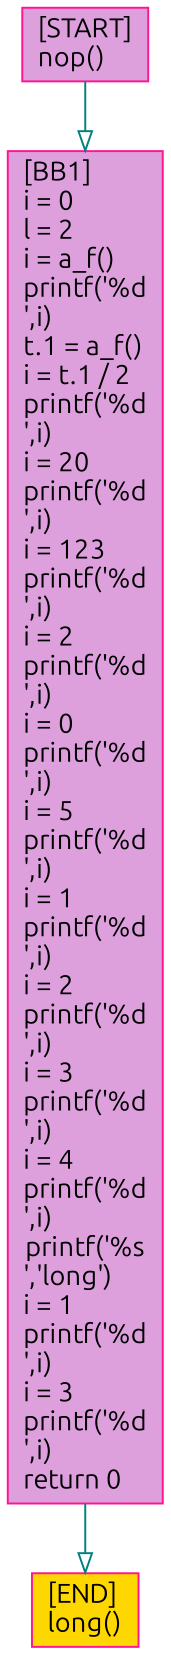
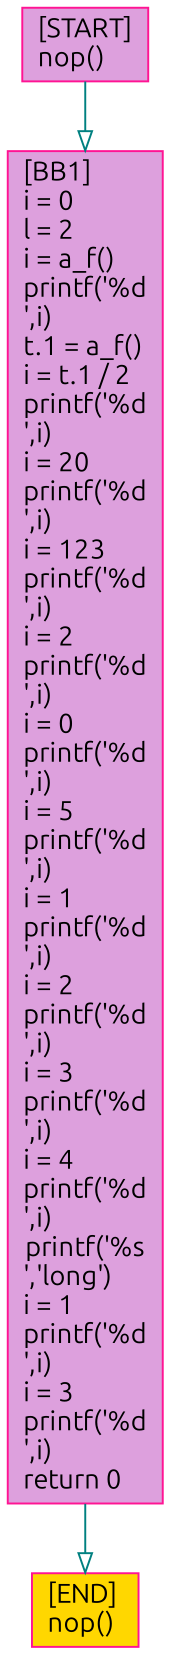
node "[END] long()": label "[END] long()" -> "[END] nop()"
